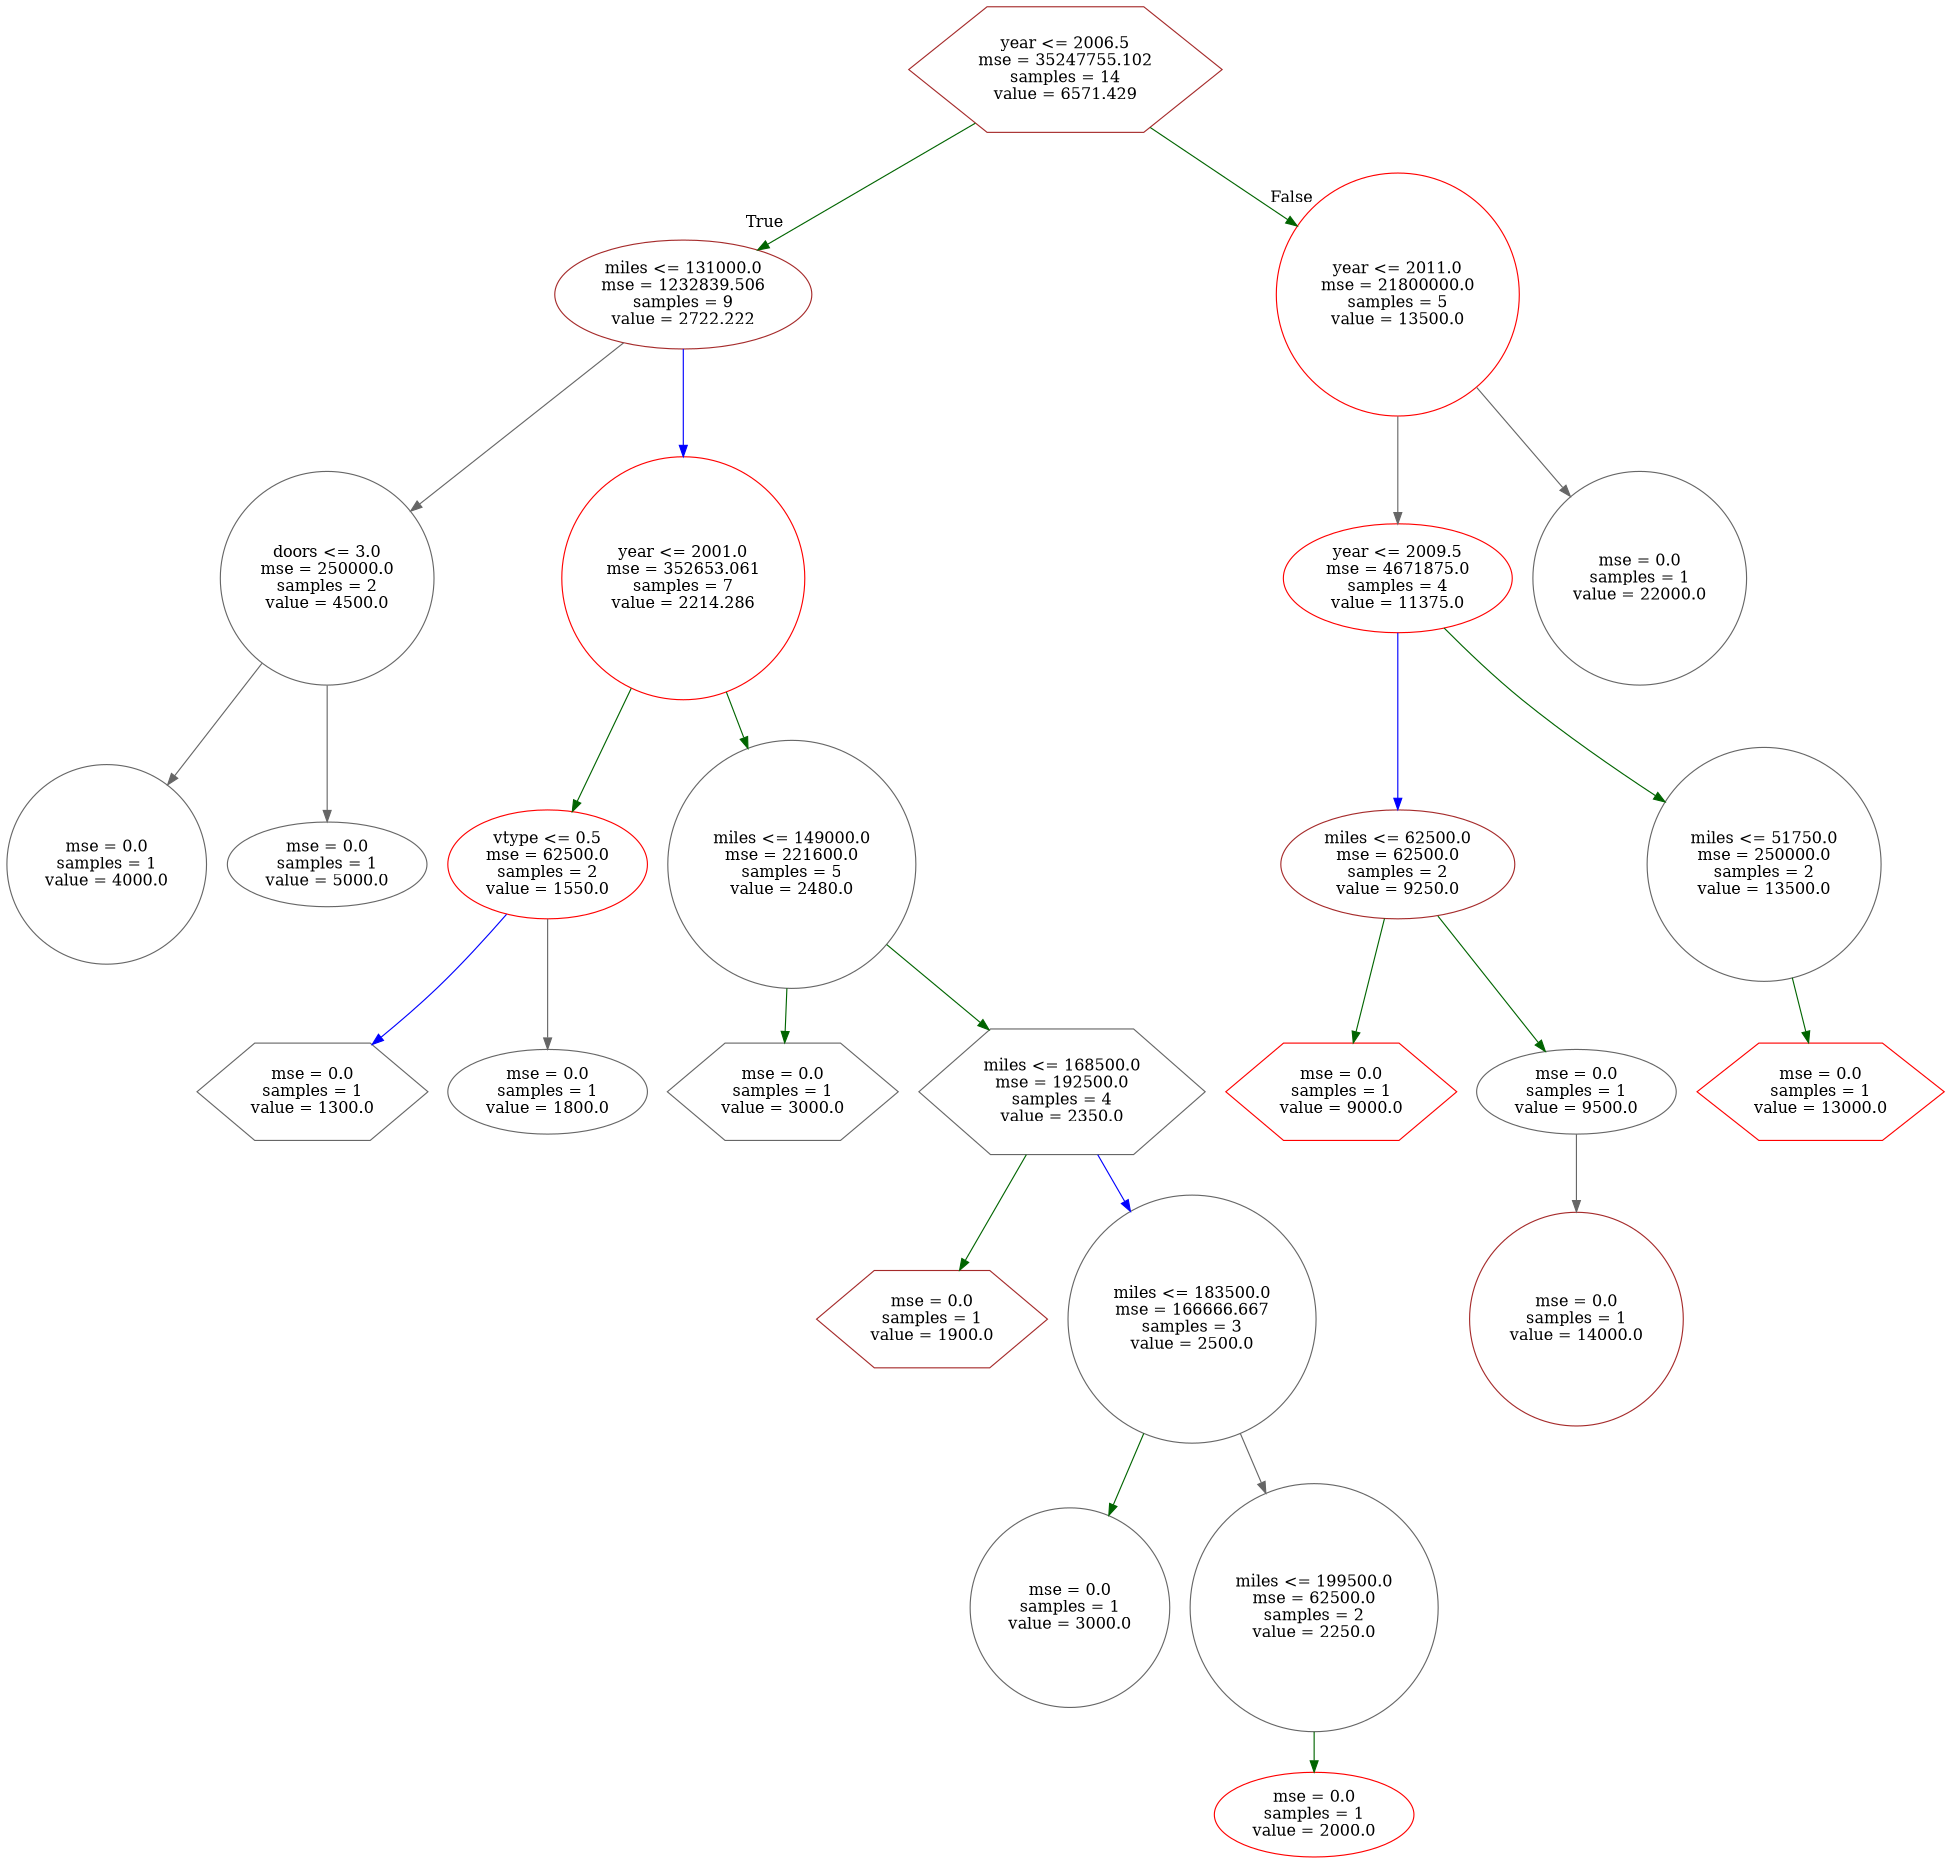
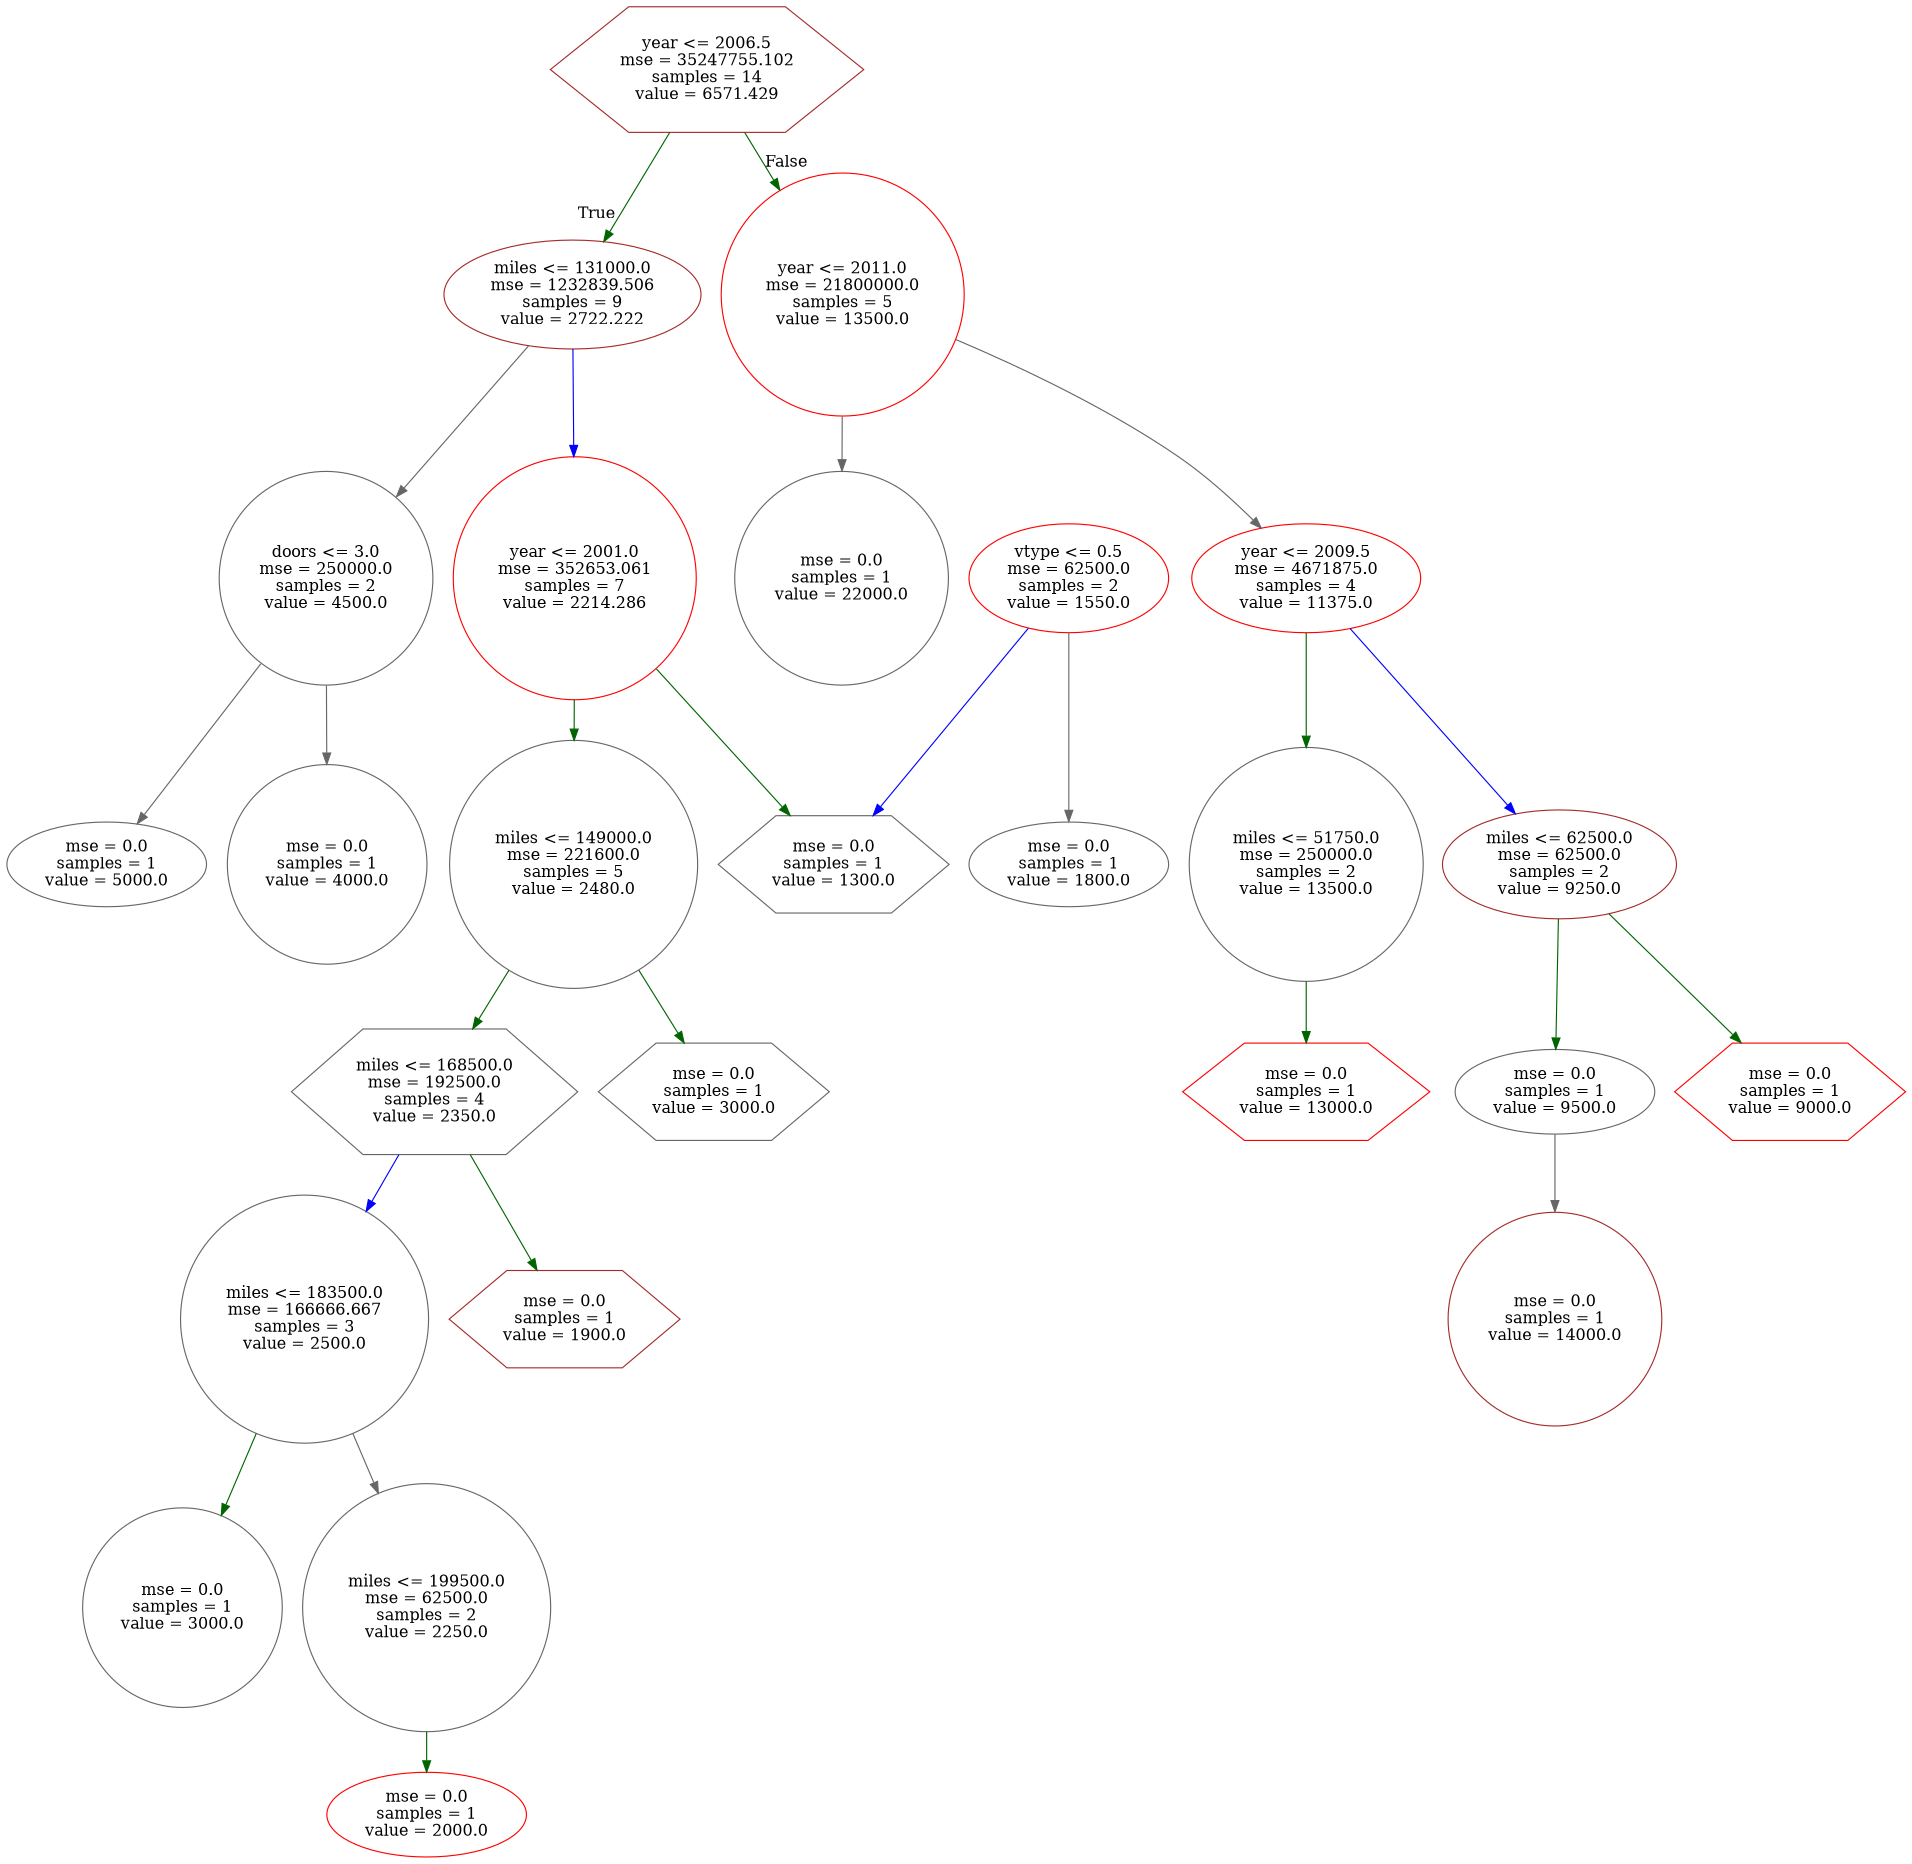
edge "year <= 2001.0 mse = 352653.061 samples = 7 value = 2214.286" -> "vtype <= 0.5 mse = 62500.0 samples = 2 value = 1550.0": now "year <= 2001.0 mse = 352653.061 samples = 7 value = 2214.286" -> "mse = 0.0 samples = 1 value = 1300.0"
